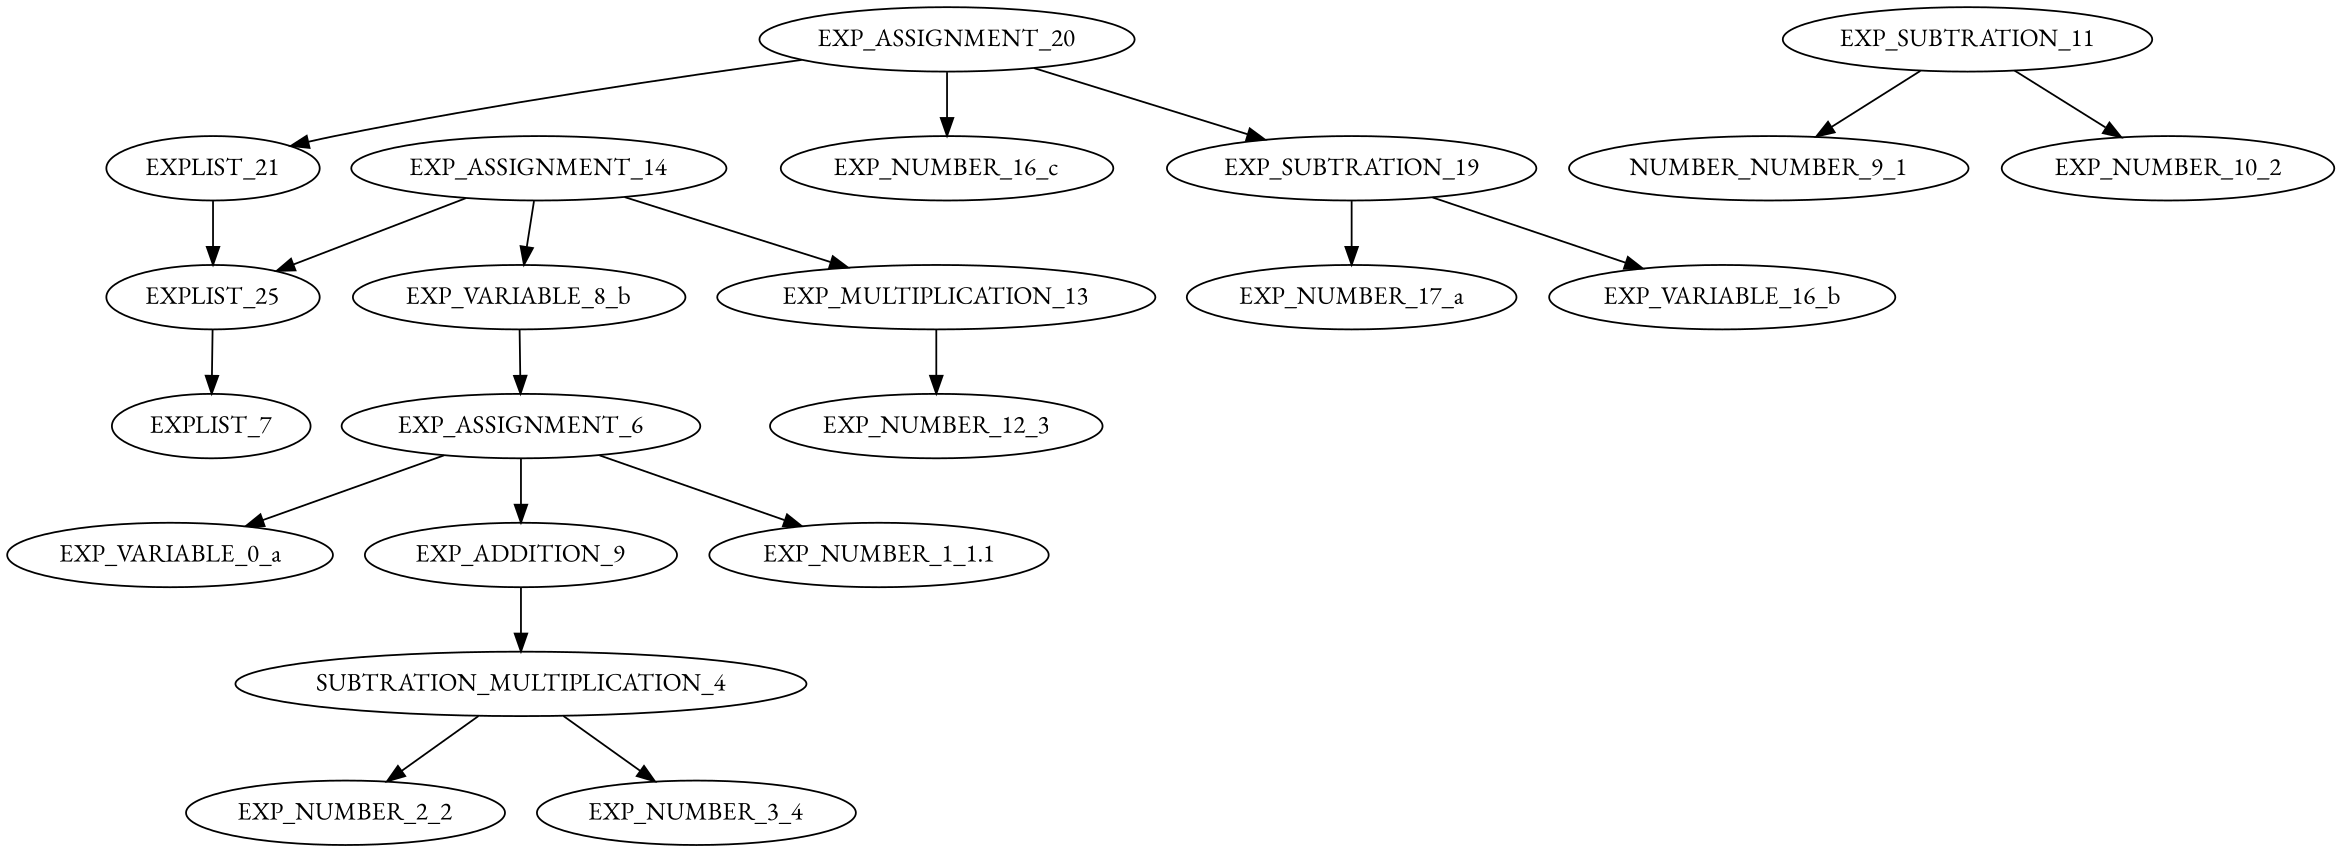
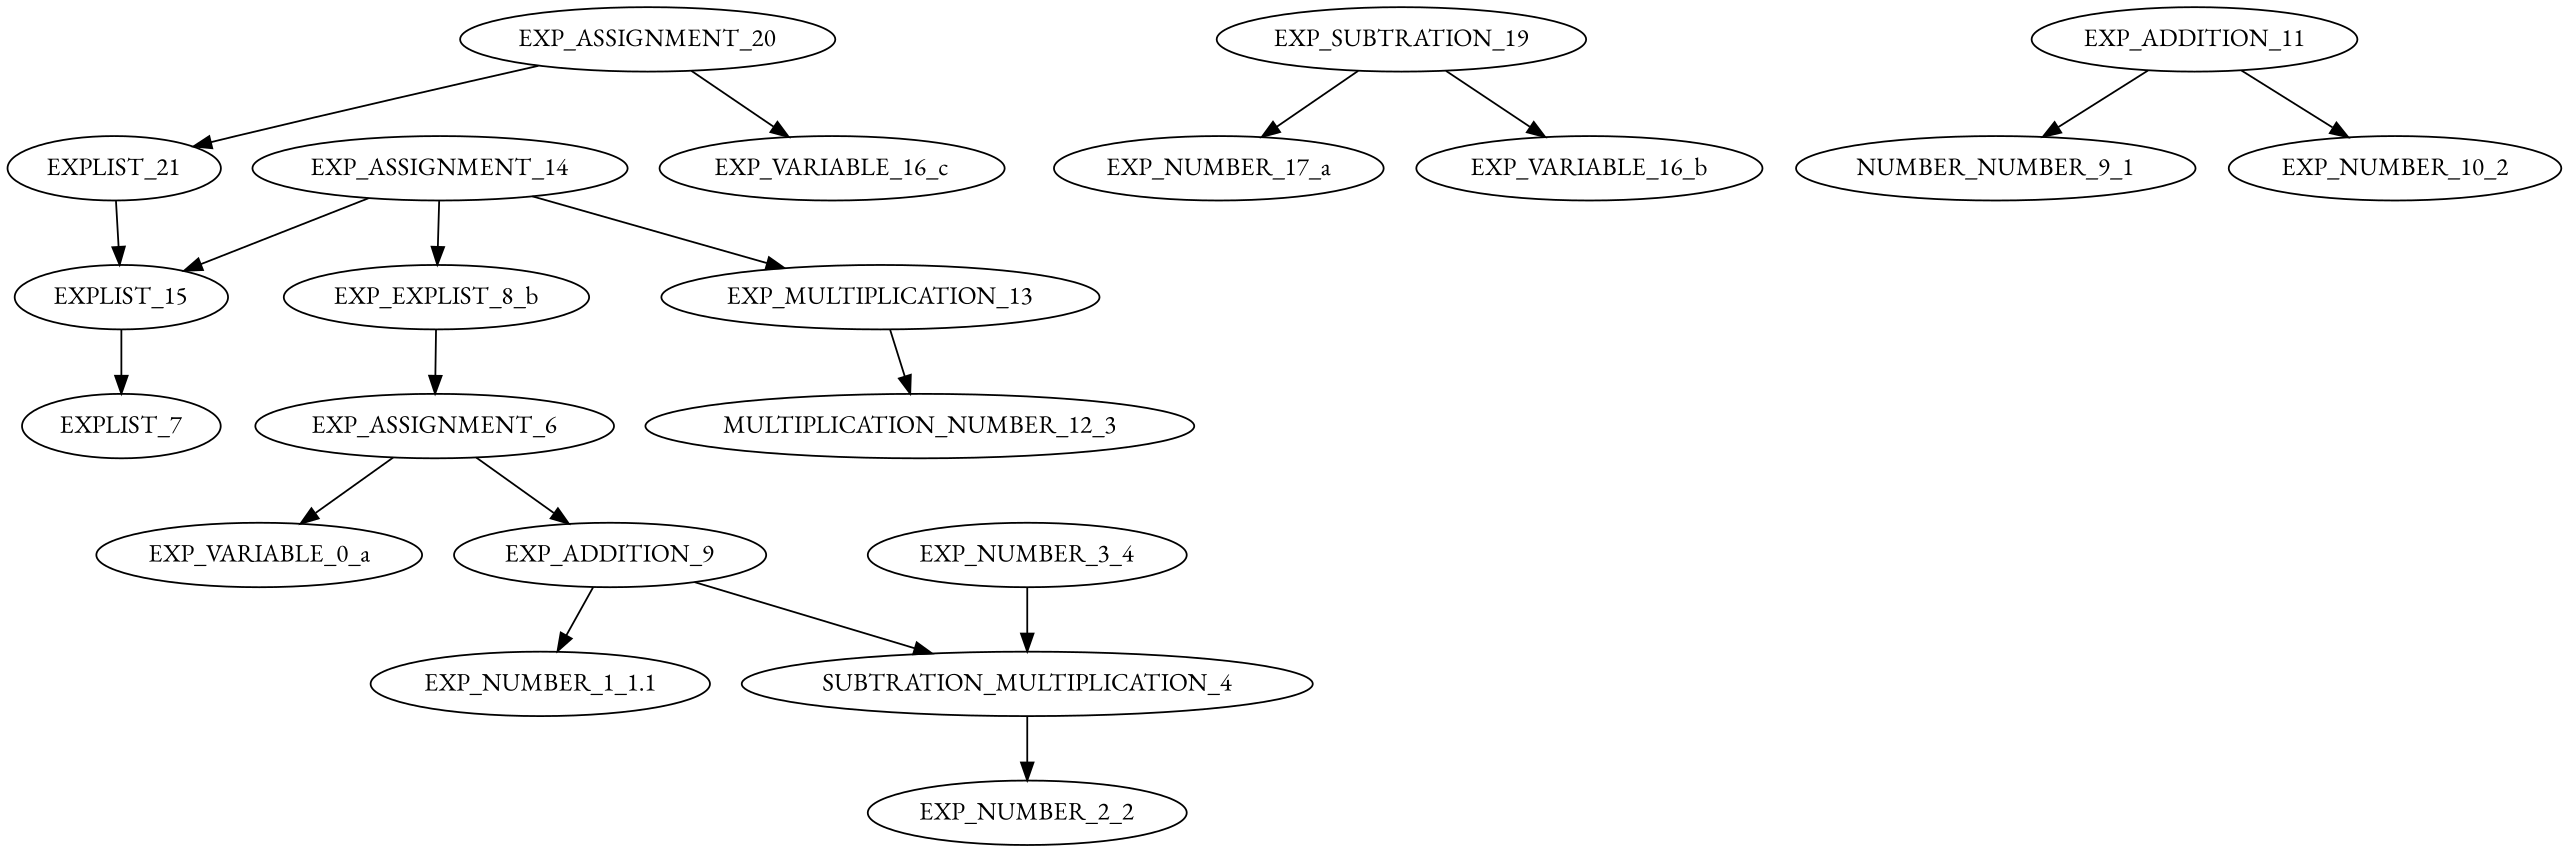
node "EXP_SUBTRATION_11": label "EXP_SUBTRATION_11" -> "EXP_ADDITION_11"
edge "EXP_ASSIGNMENT_20" -> "EXP_SUBTRATION_19": removed
node "EXP_NUMBER_16_c": label "EXP_NUMBER_16_c" -> "EXP_VARIABLE_16_c"
node "EXPLIST_25": label "EXPLIST_25" -> "EXPLIST_15"
node "EXP_VARIABLE_8_b": label "EXP_VARIABLE_8_b" -> "EXP_EXPLIST_8_b"
node "EXP_NUMBER_12_3": label "EXP_NUMBER_12_3" -> "MULTIPLICATION_NUMBER_12_3"
edge "EXP_ASSIGNMENT_6" -> "EXP_NUMBER_1_1.1": now "EXP_ADDITION_9" -> "EXP_NUMBER_1_1.1"
edge "SUBTRATION_MULTIPLICATION_4" -> "EXP_NUMBER_3_4": reversed
